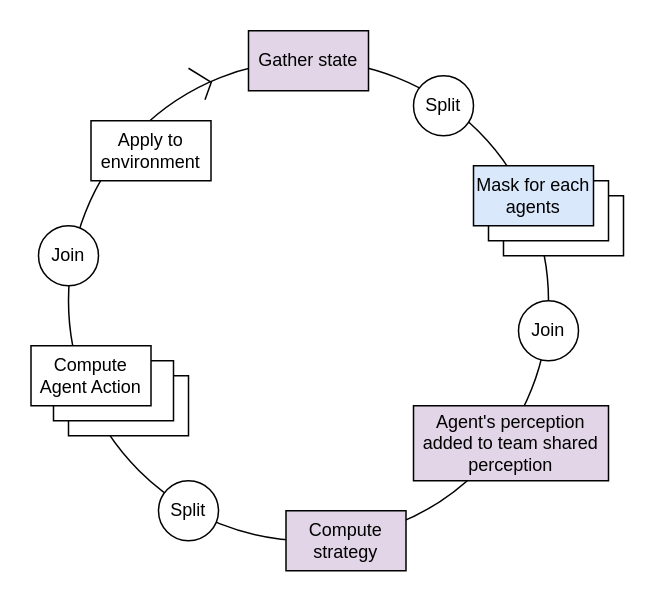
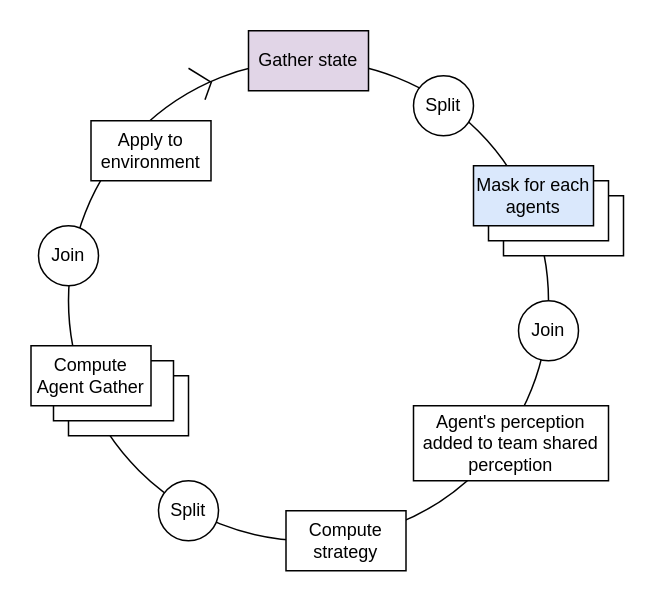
node "Compute Agent Action": label "Compute Agent Action" -> "Compute Agent Gather"
node "Agent's perception added to team shared perception": fillcolor #e1d5e7 -> #ffffff
node "Compute strategy": fillcolor #e1d5e7 -> #ffffff
